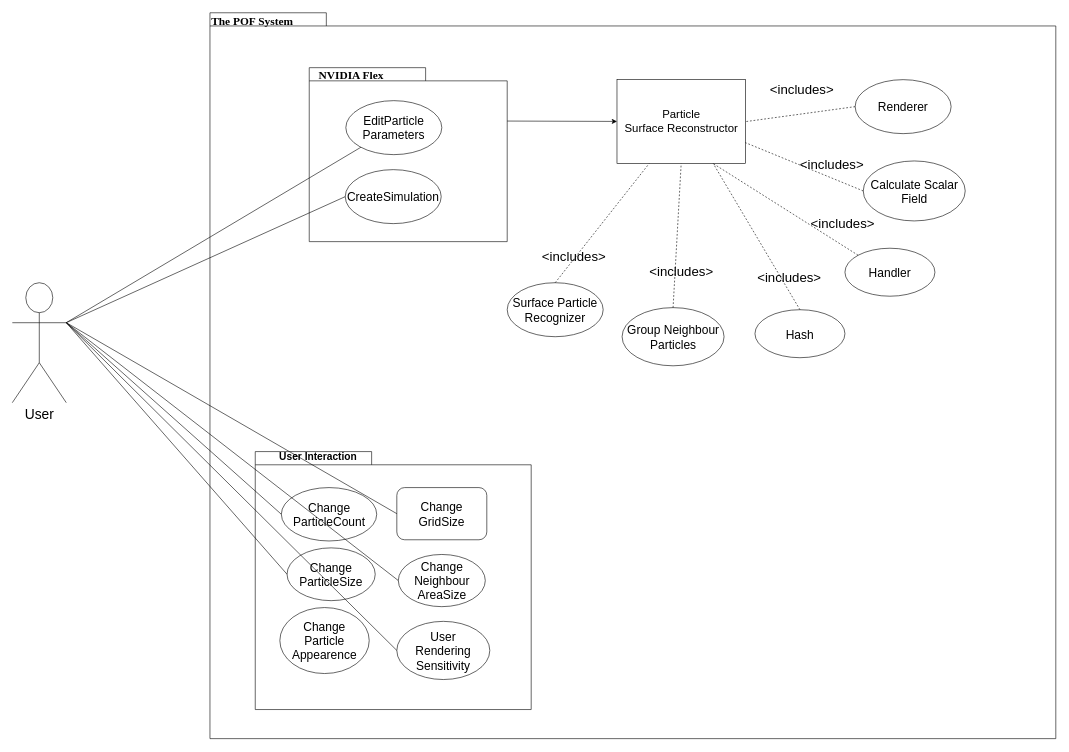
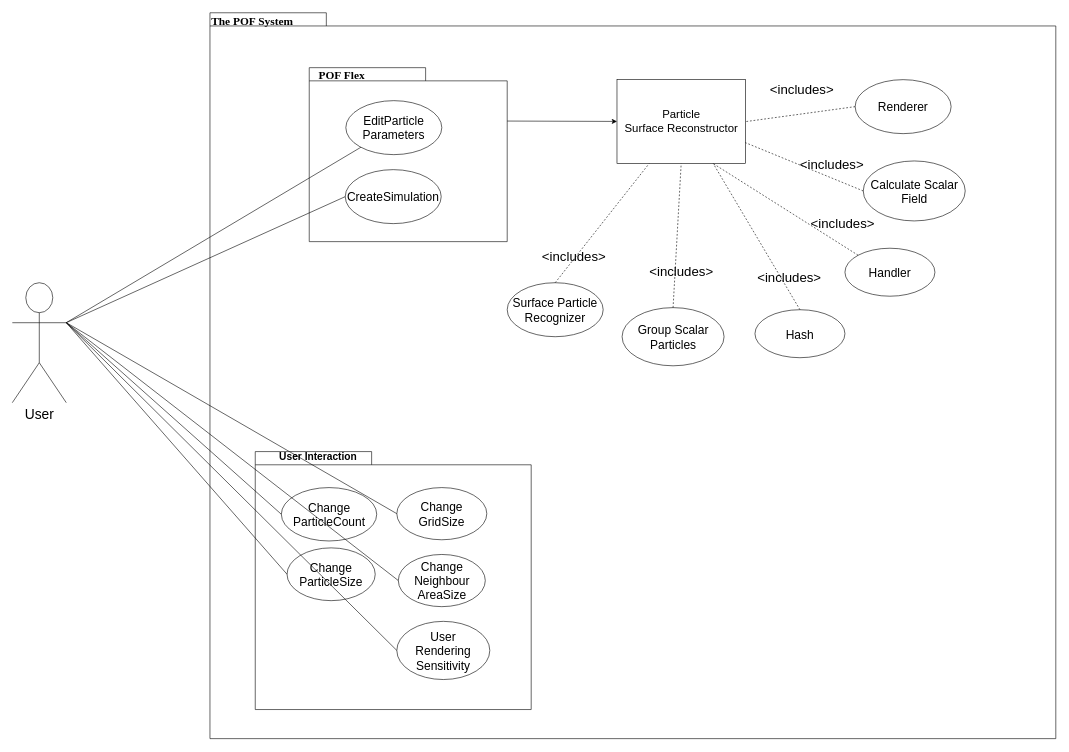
node "NVIDIA Flex": label "NVIDIA Flex" -> "POF Flex"
node "Group Neighbour Particles": label "Group Neighbour Particles" -> "Group Scalar Particles"
node "Change GridSize": shape rounded rectangle -> ellipse
node "Change Particle Appearence": removed
